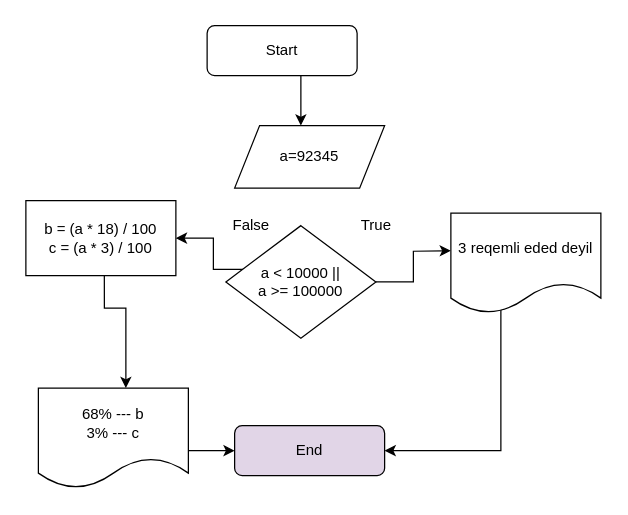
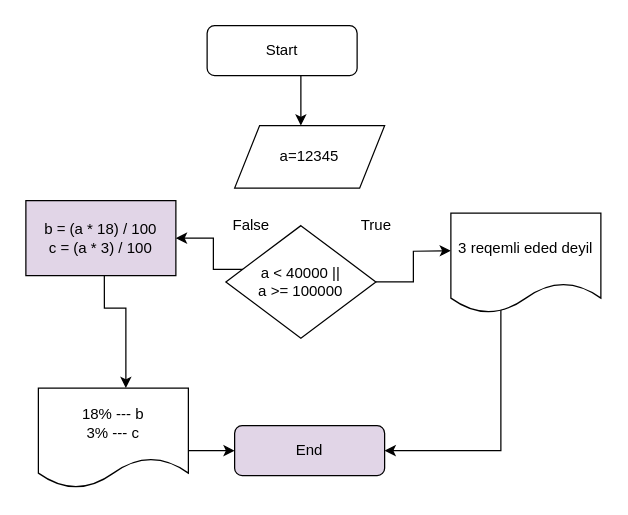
node "a=92345": label "a=92345" -> "a=12345"
node "b = (a * 18) / 100 c = (a * 3) / 100": fillcolor #ffffff -> #e1d5e7
node "a < 10000 || a >= 100000": label "a < 10000 || a >= 100000" -> "a < 40000 || a >= 100000"
node "68% --- b 3% --- c": label "68% --- b 3% --- c" -> "18% --- b 3% --- c"
